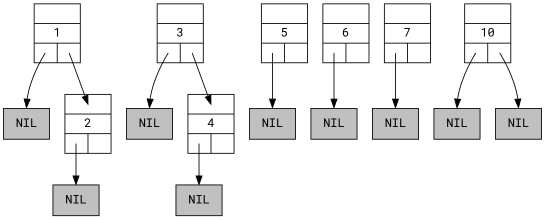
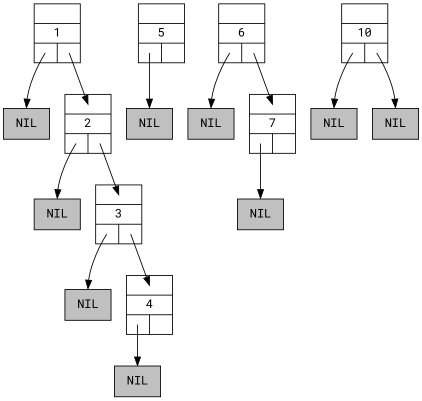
edge "6" -> "7": added
edge "2" -> "3": added
